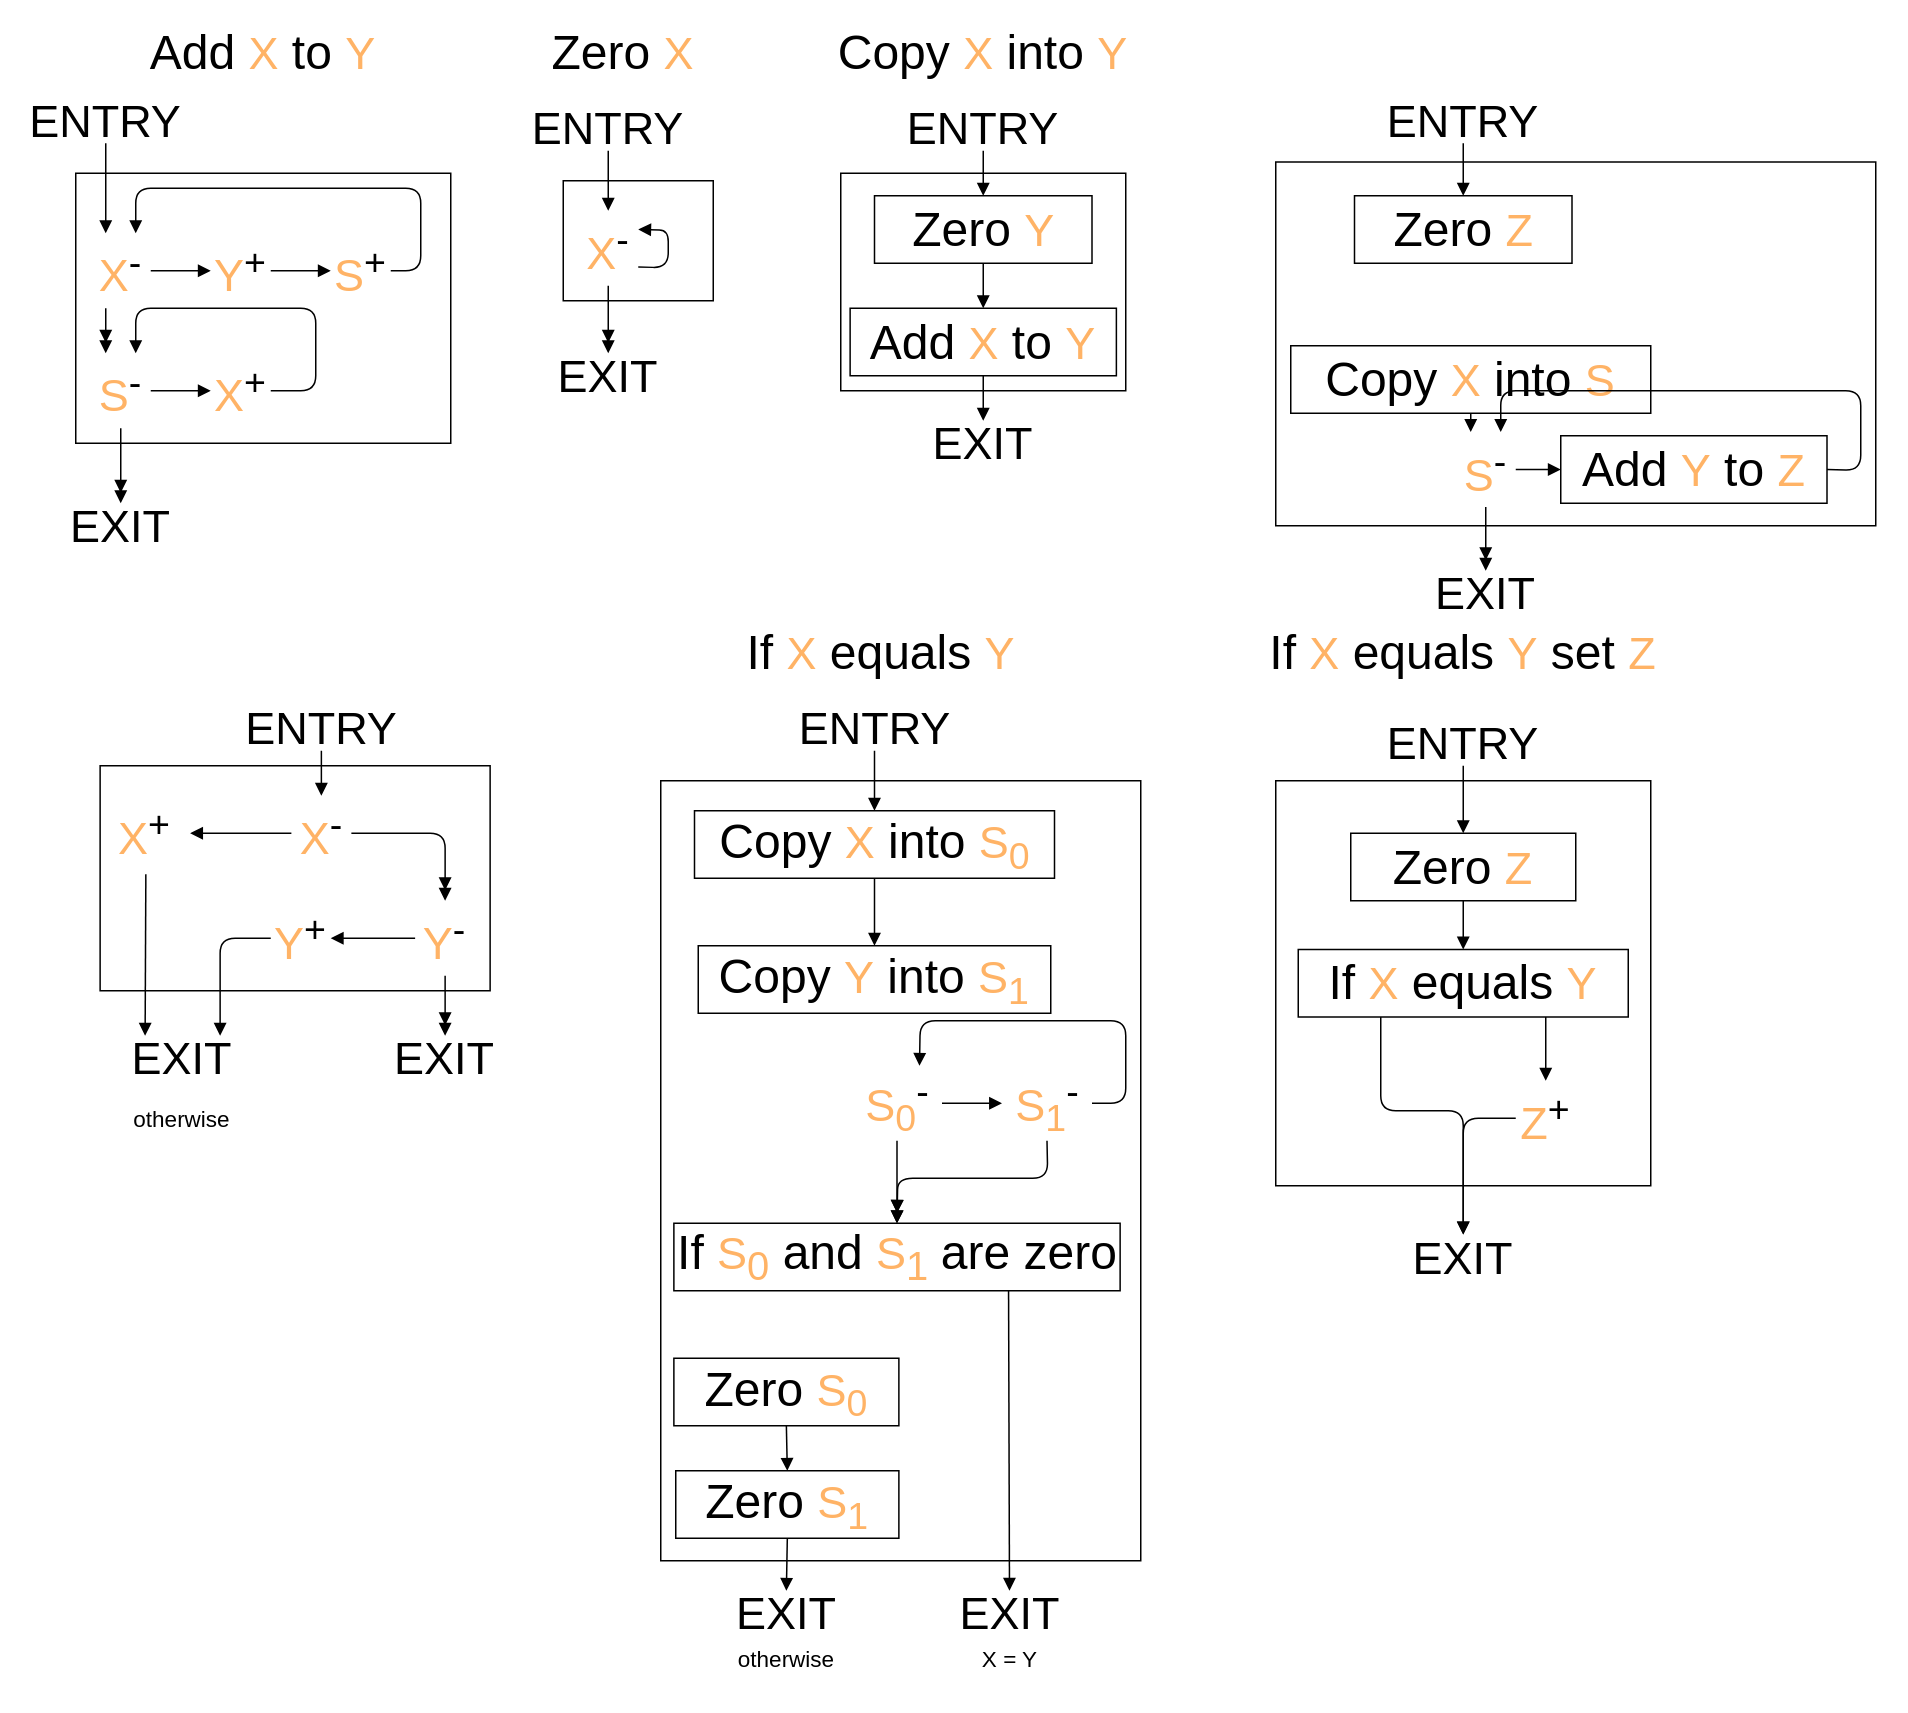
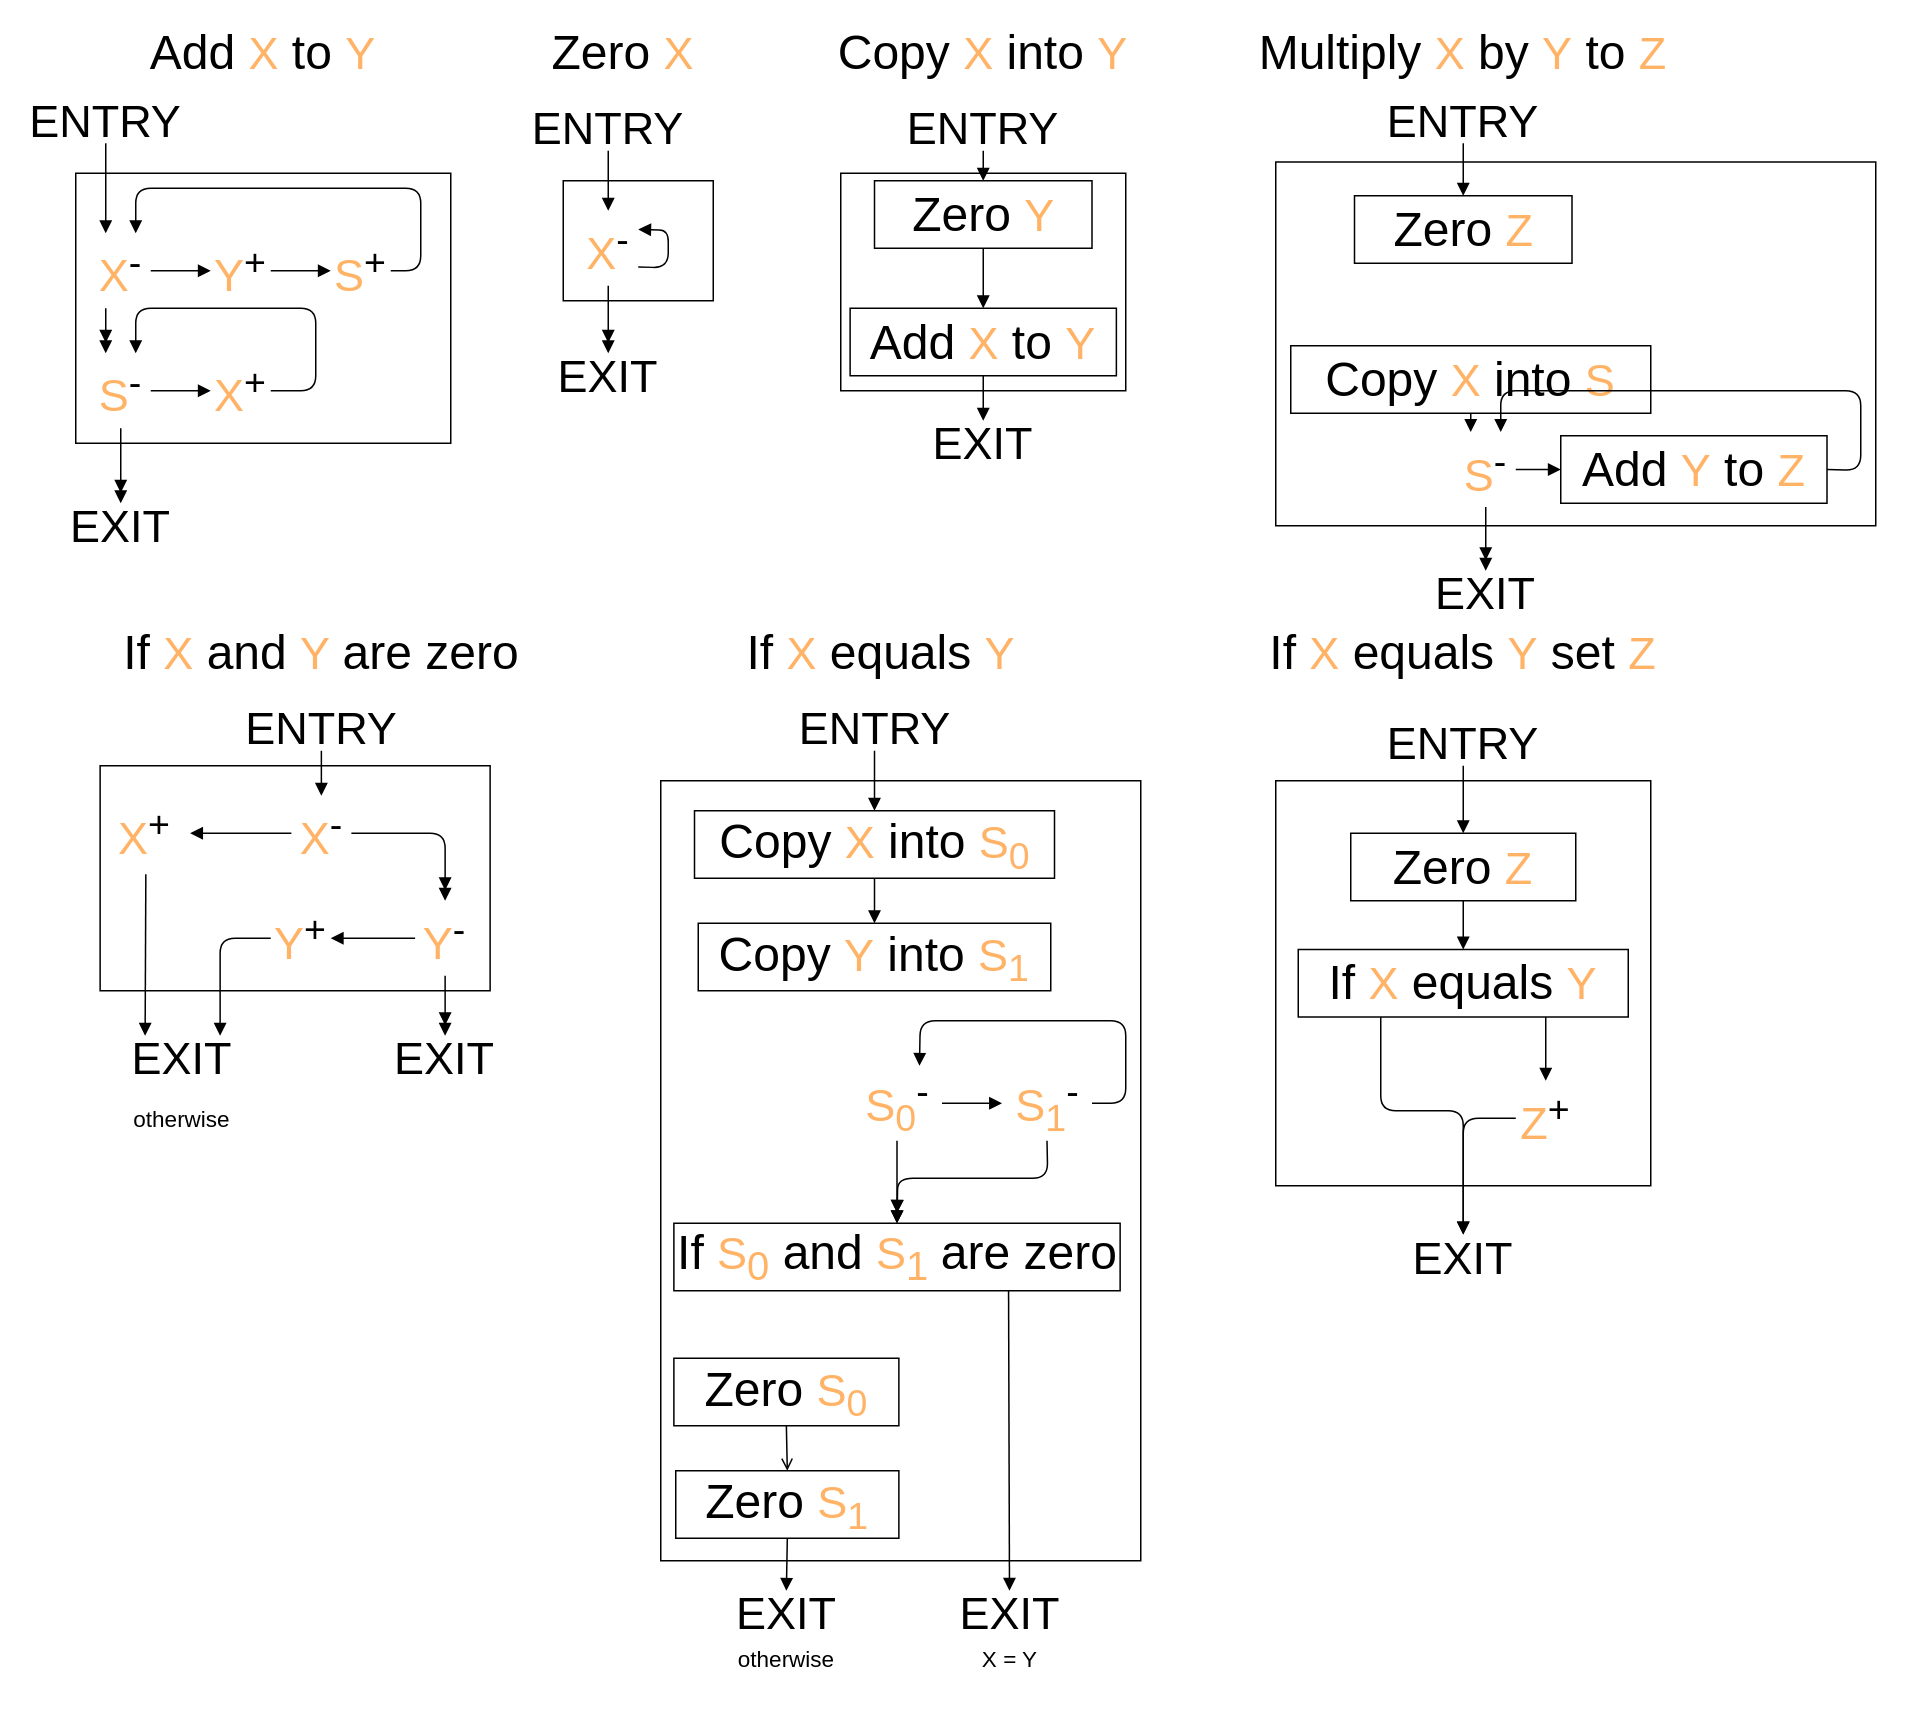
node "Multiply X by Y to Z": added
node "Zero Y": moved (983, 230) -> (983, 215)
node "If X and Y are zero": added
node "Copy Y into S1": moved (875, 980) -> (875, 957)
edge "Zero S0" -> "Zero S1": arrowhead block -> open
